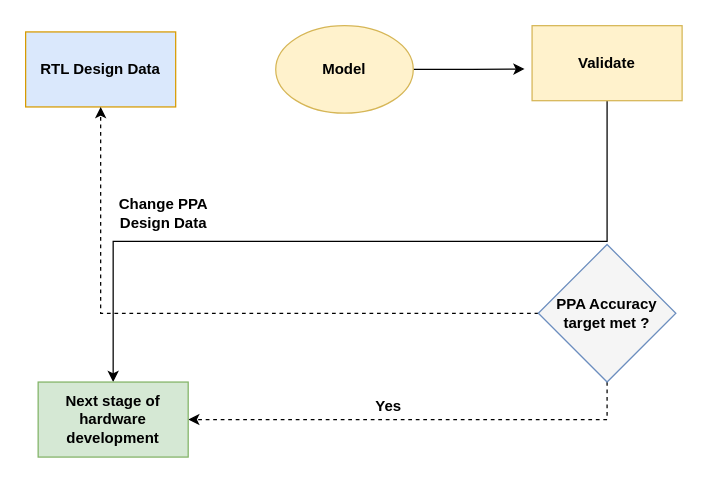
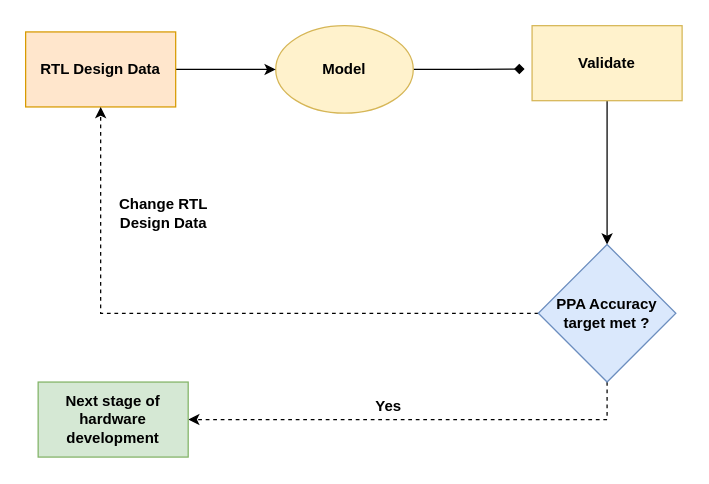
node "RTL Design Data": fillcolor #dae8fc -> #ffe6cc
edge "RTL Design Data" -> "Model": added
edge "Model" -> "Validate": arrowhead classic -> diamond
node "Change PPA Design Data": label "Change PPA Design Data" -> "Change RTL Design Data"
edge "Validate" -> "Next stage of hardware development": now "Validate" -> "PPA Accuracy target met ?"
node "PPA Accuracy target met ?": fillcolor #f5f5f5 -> #dae8fc
